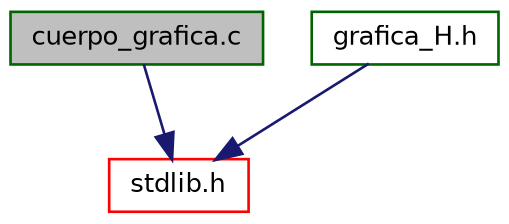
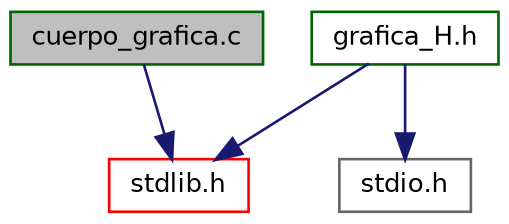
node "stdio.h": added
